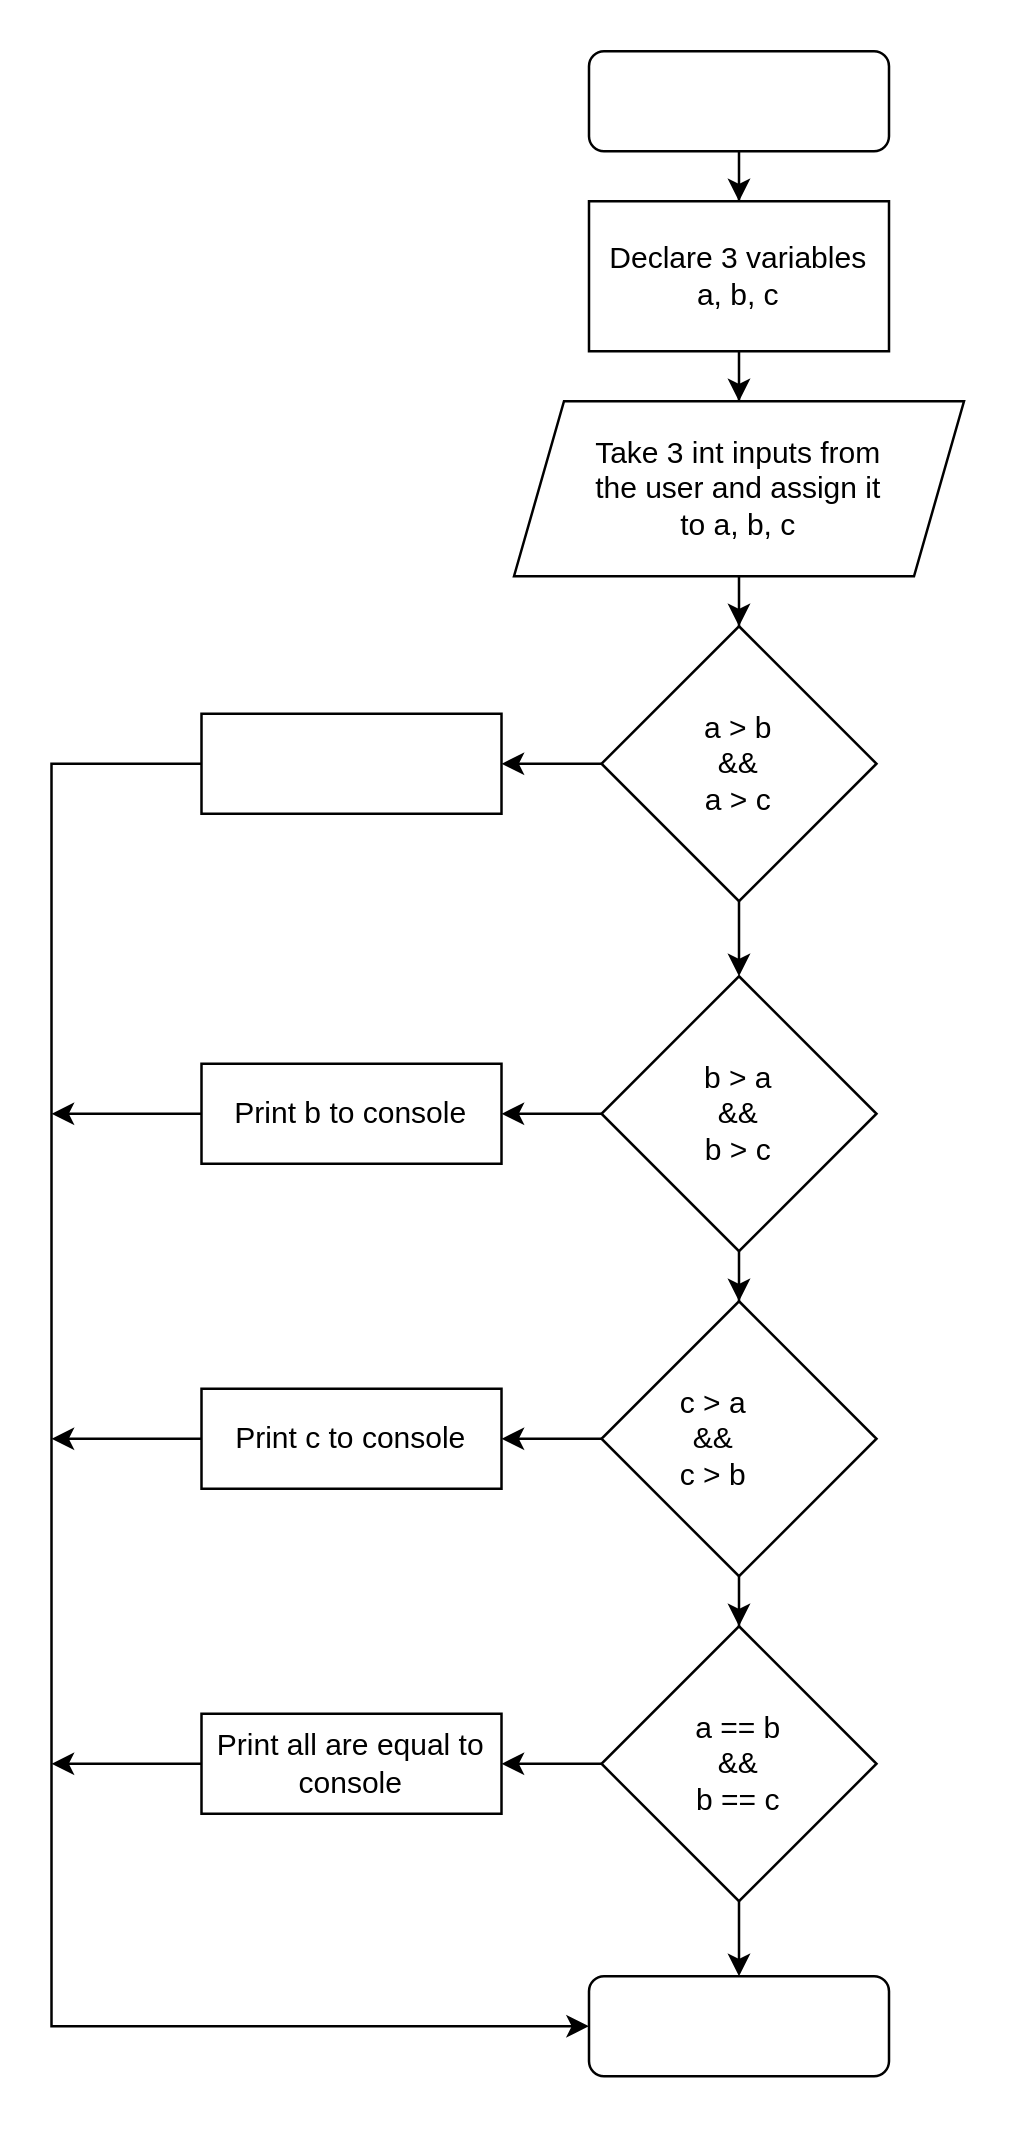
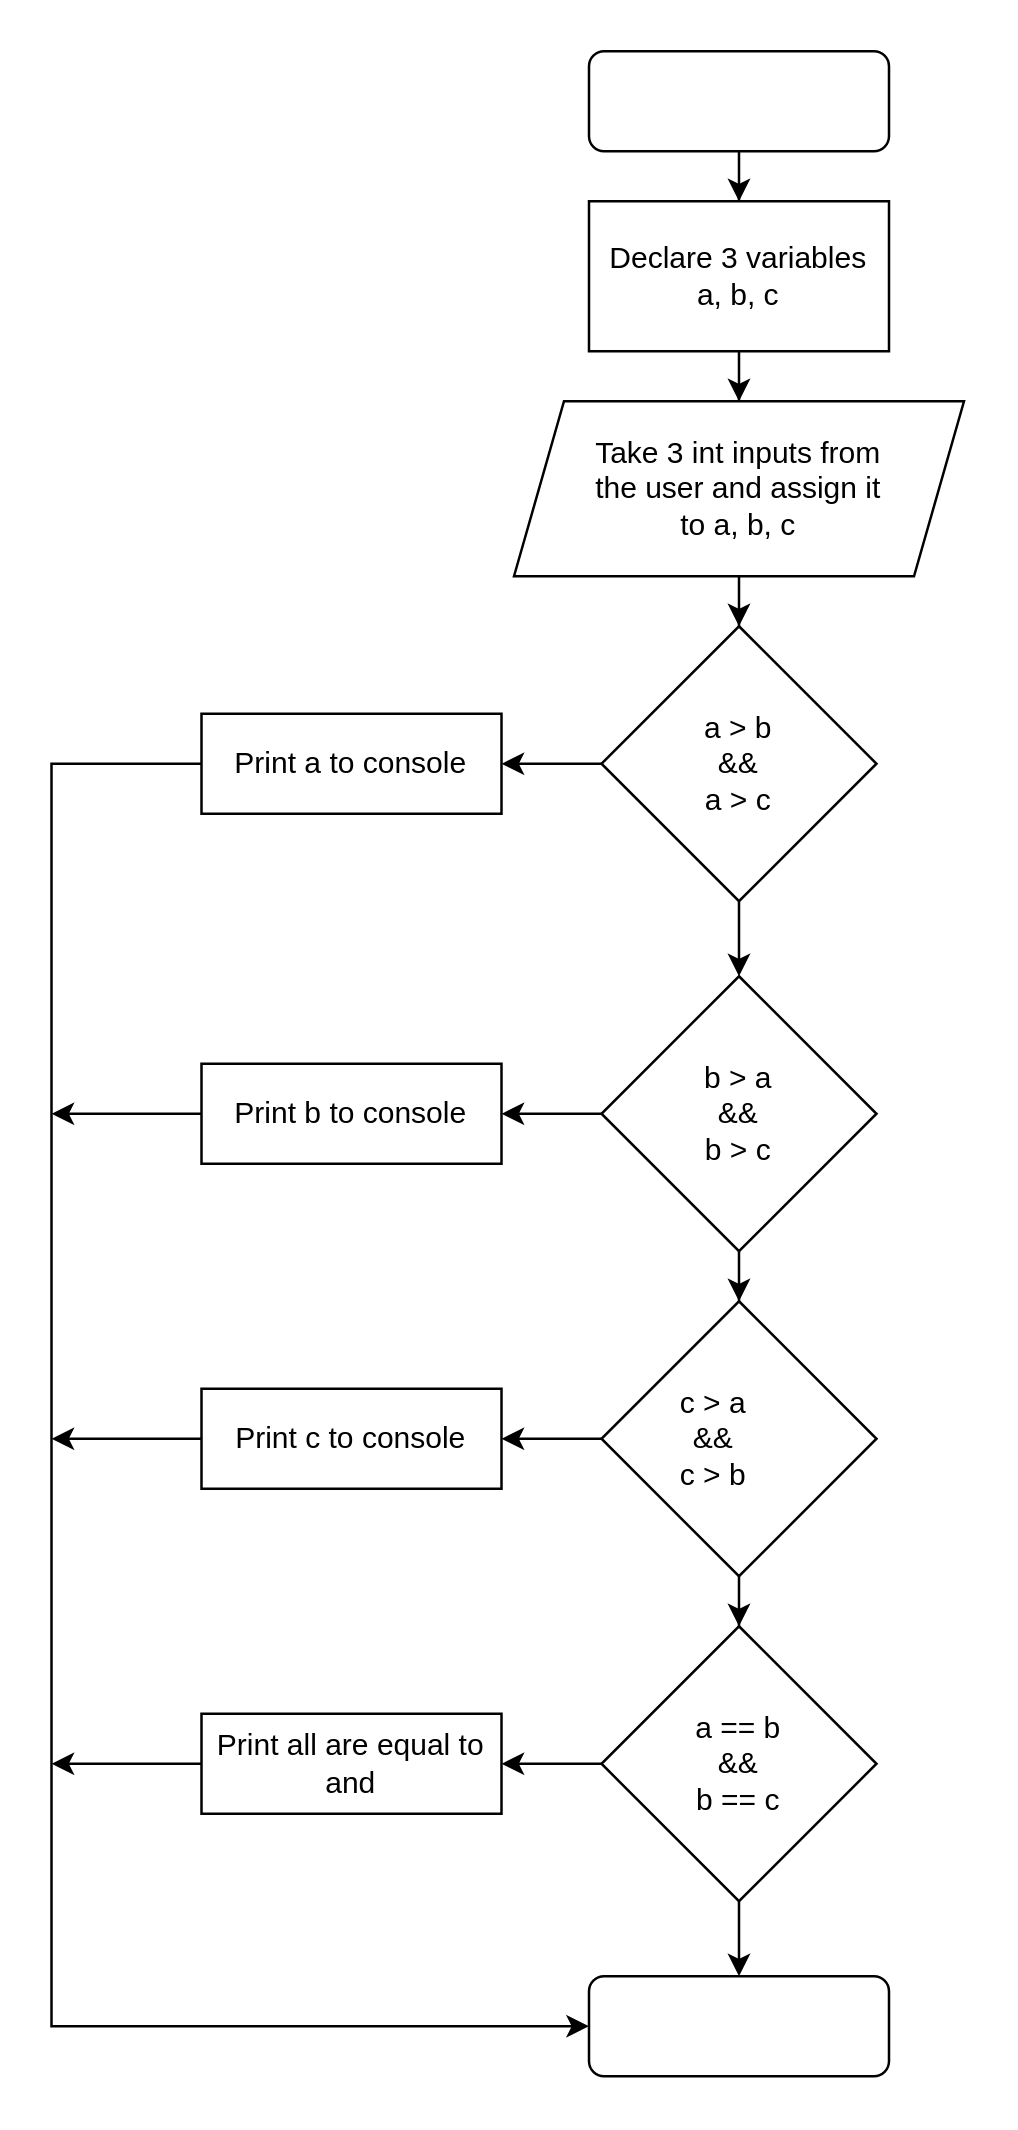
node "Print a to console": added
node "Print all are equal to console": label "Print all are equal to console" -> "Print all are equal to and"
